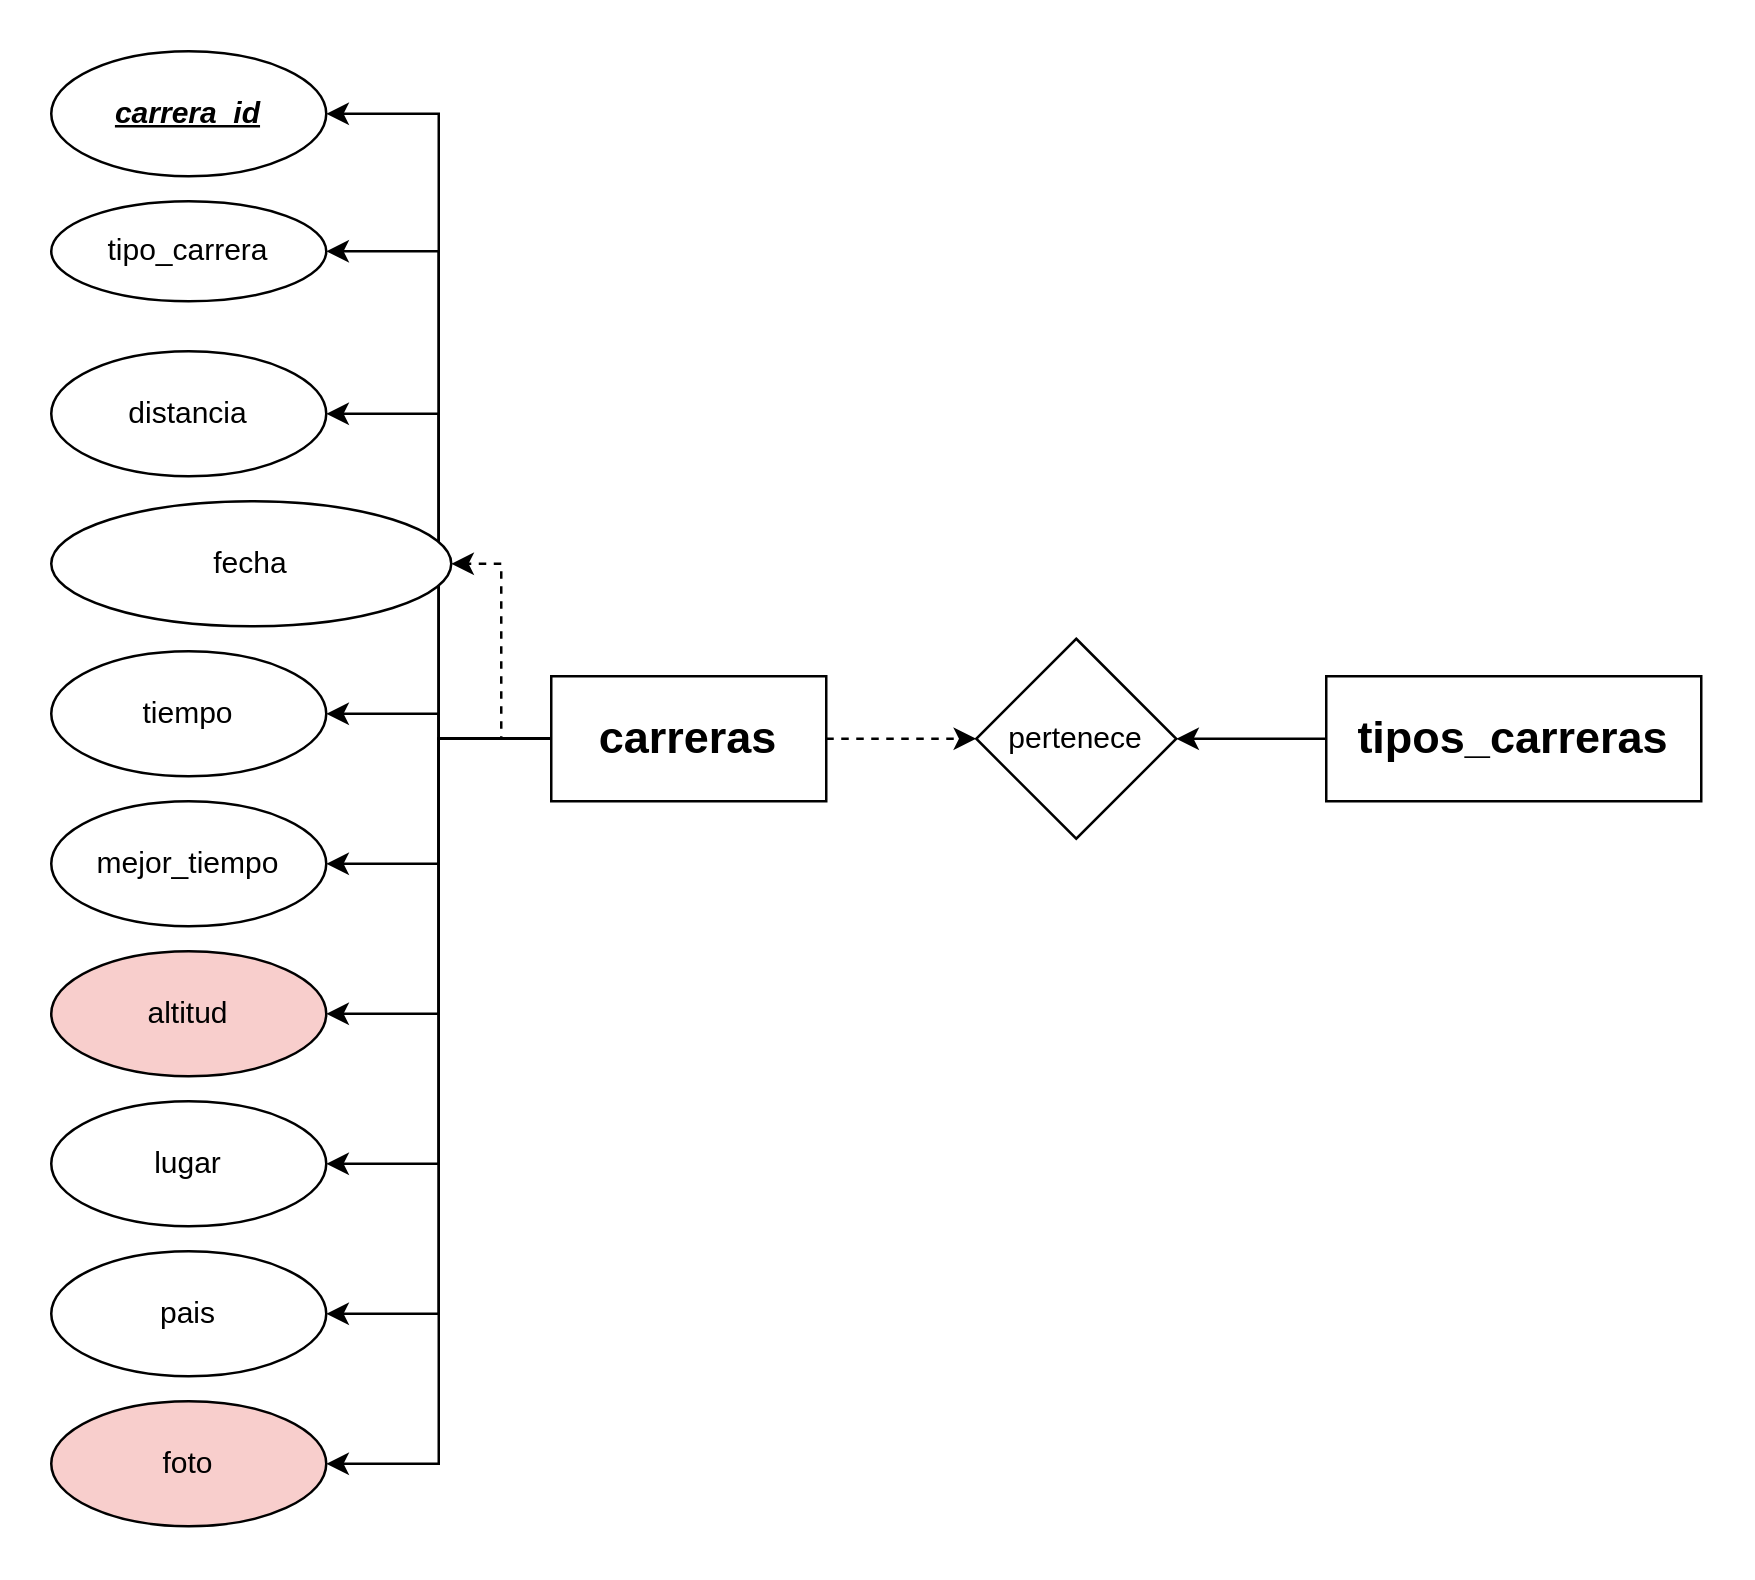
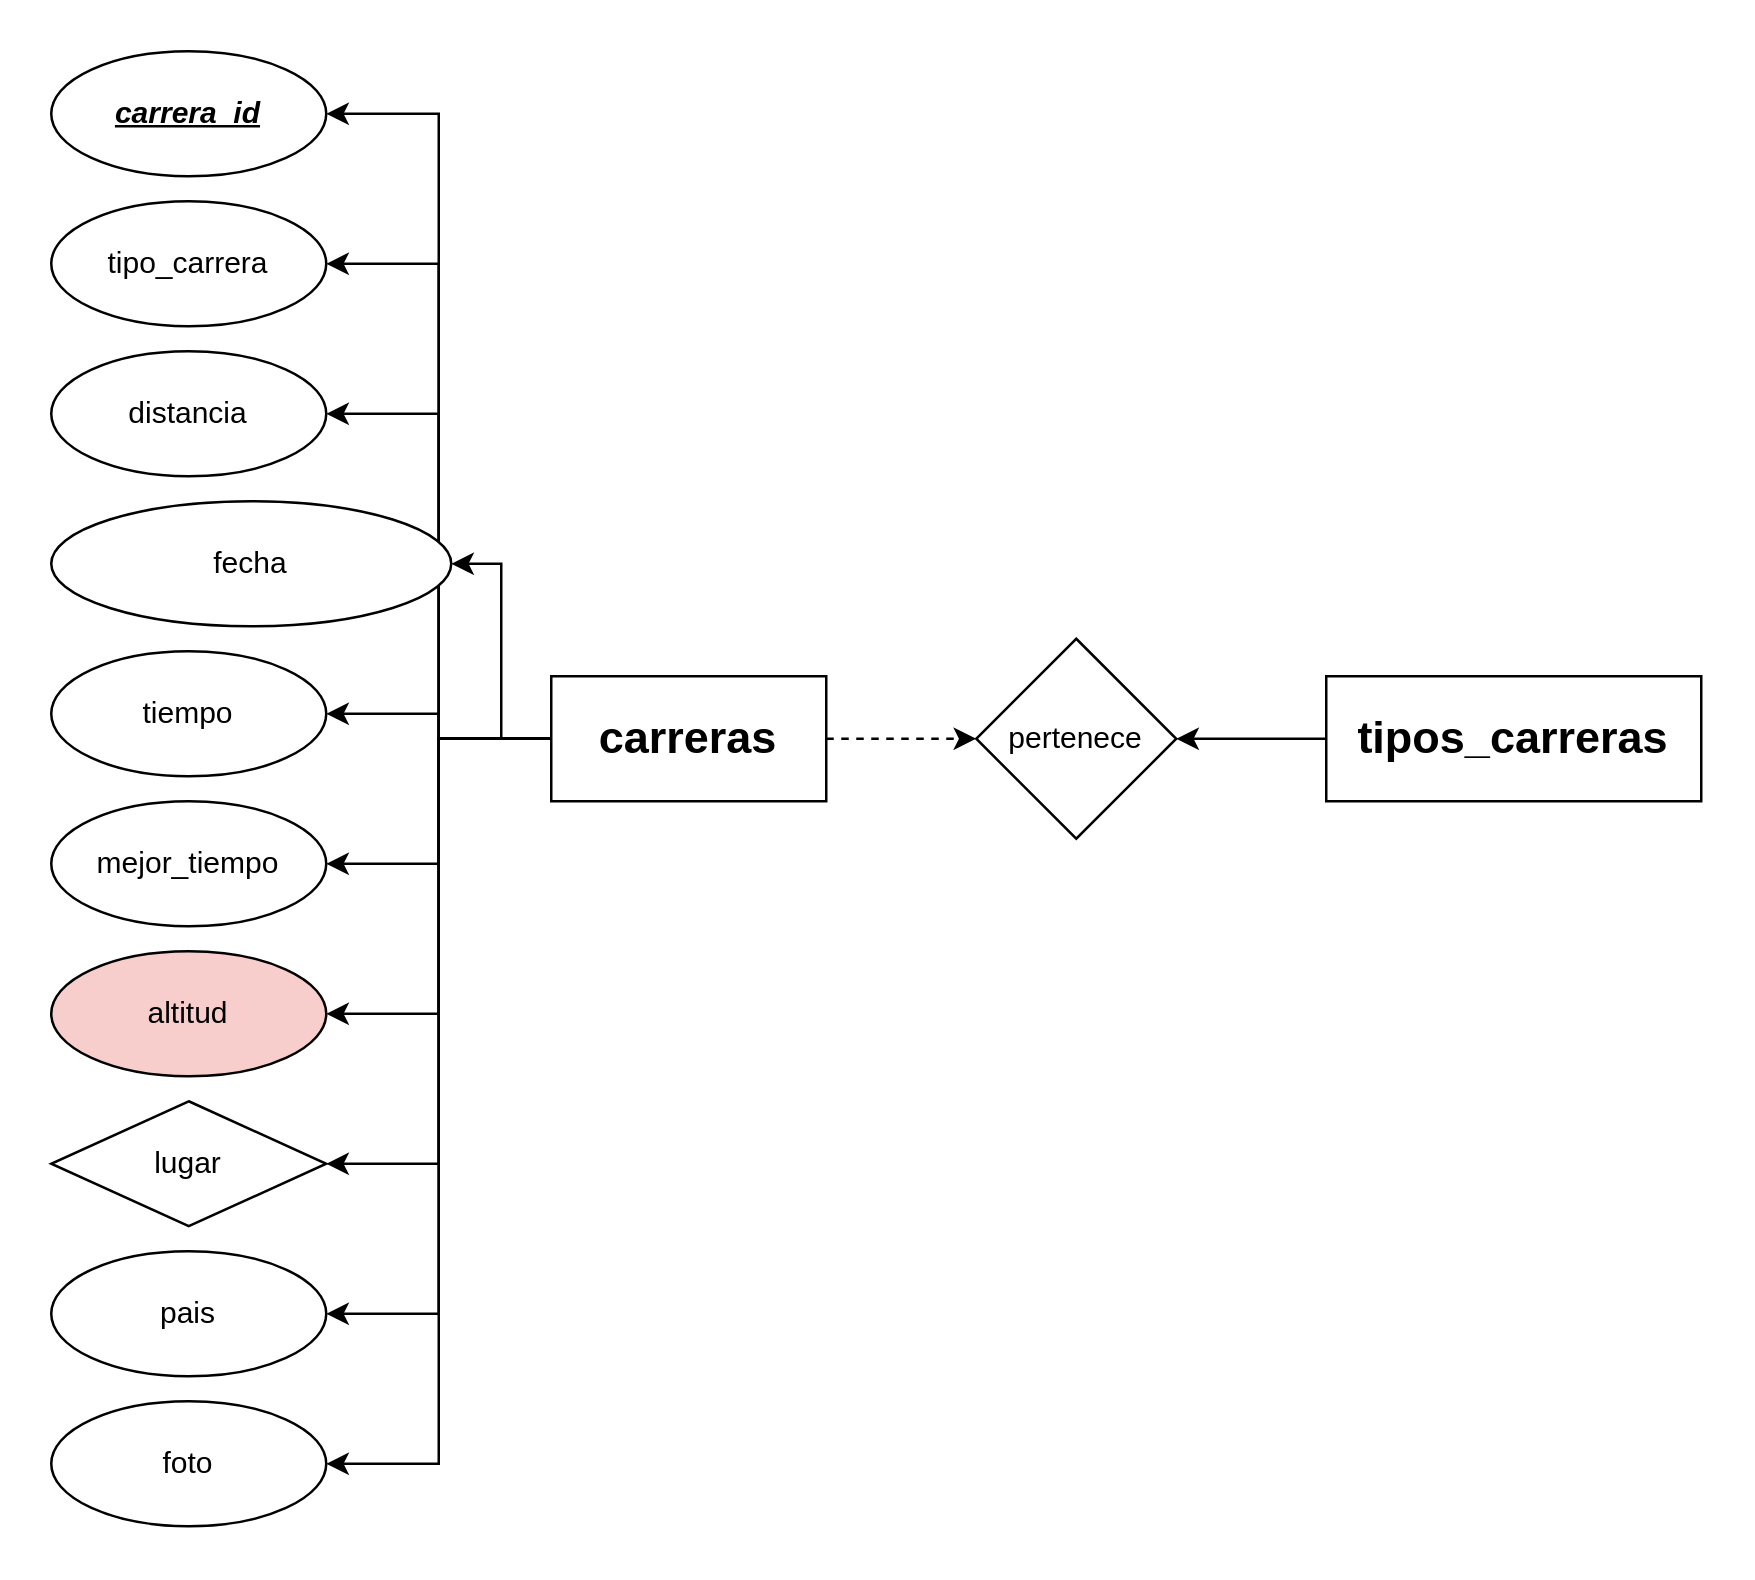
node "tipo_carrera": size 275x100 -> 275x125
edge "carreras" -> "fecha": style dashed -> solid
node "lugar": shape ellipse -> diamond
node "foto": fillcolor #f8cecc -> #ffffff
